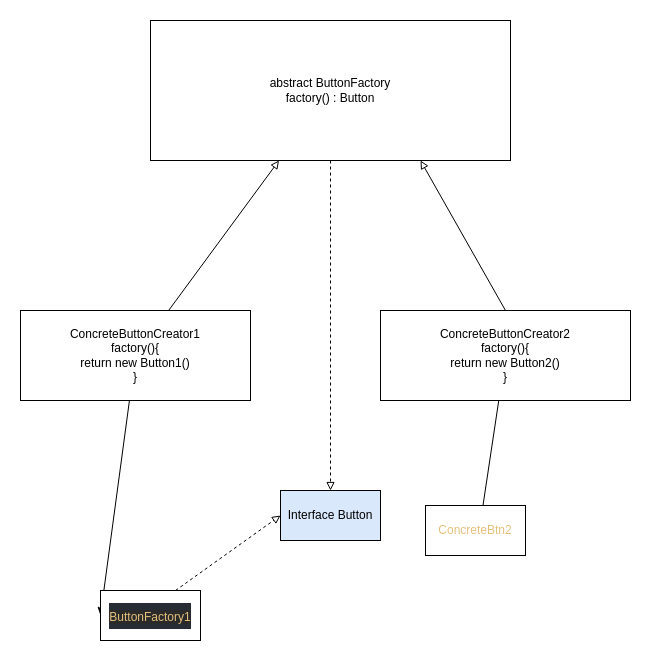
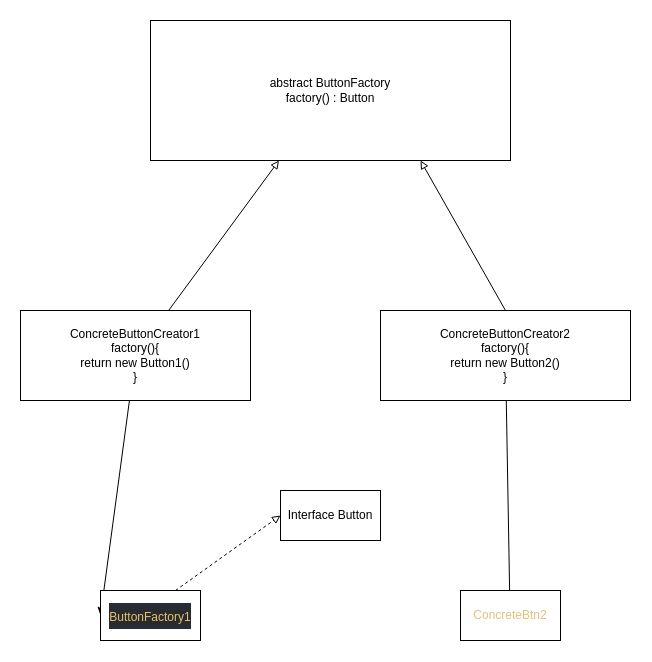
edge "abstract ButtonFactory factory() : Button" -> "Interface Button": removed
node "Interface Button": fillcolor #dae8fc -> #ffffff
node "ConcreteBtn2": moved (476, 531) -> (511, 616)
